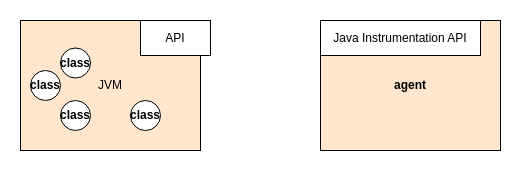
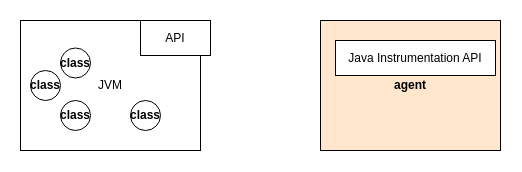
node "Java Instrumentation API": moved (401, 38) -> (416, 58)
node "JVM": fillcolor #ffe6cc -> #ffffff
